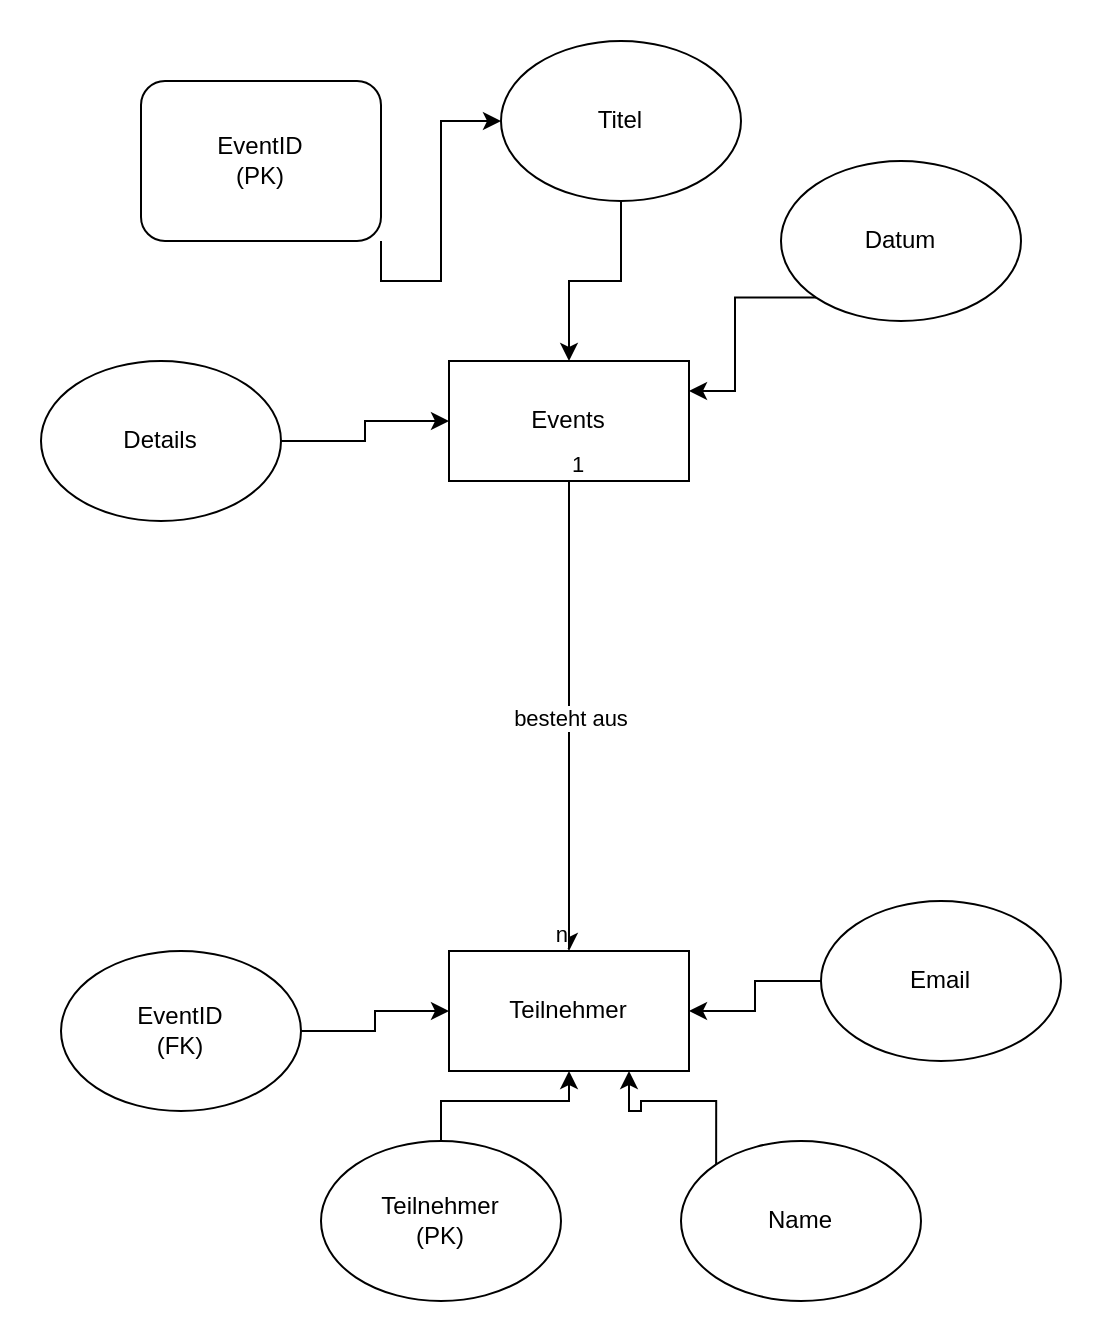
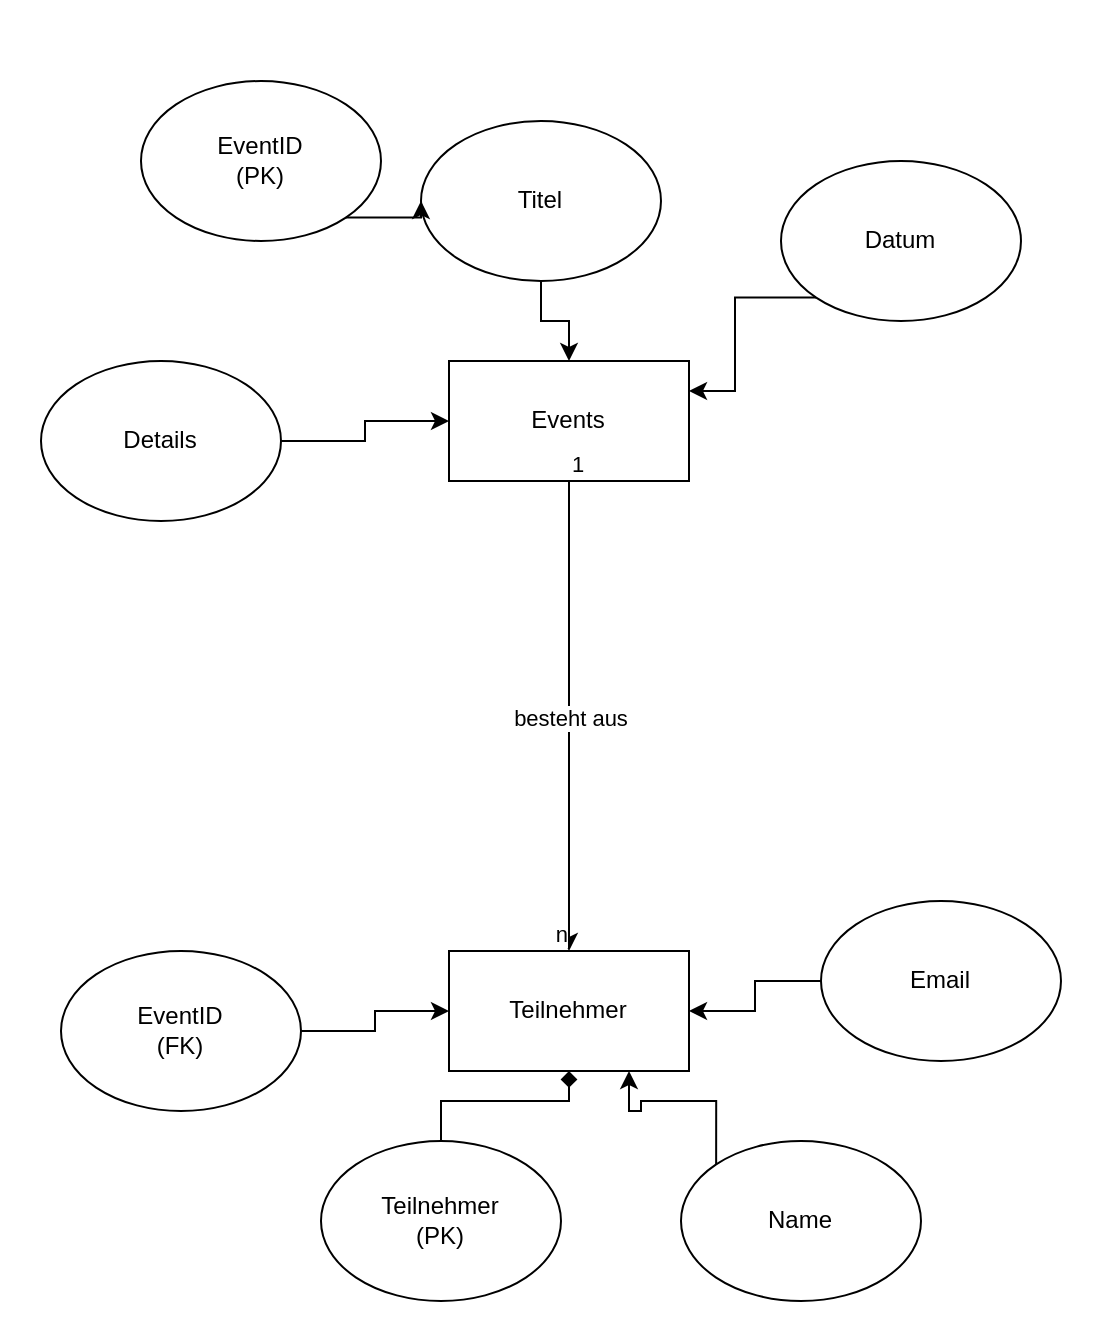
node "Titel": moved (621, 121) -> (541, 201)
node "EventID (PK)": shape rounded rectangle -> ellipse
edge "Teilnehmer (PK)" -> "Teilnehmer": arrowhead classic -> diamond
